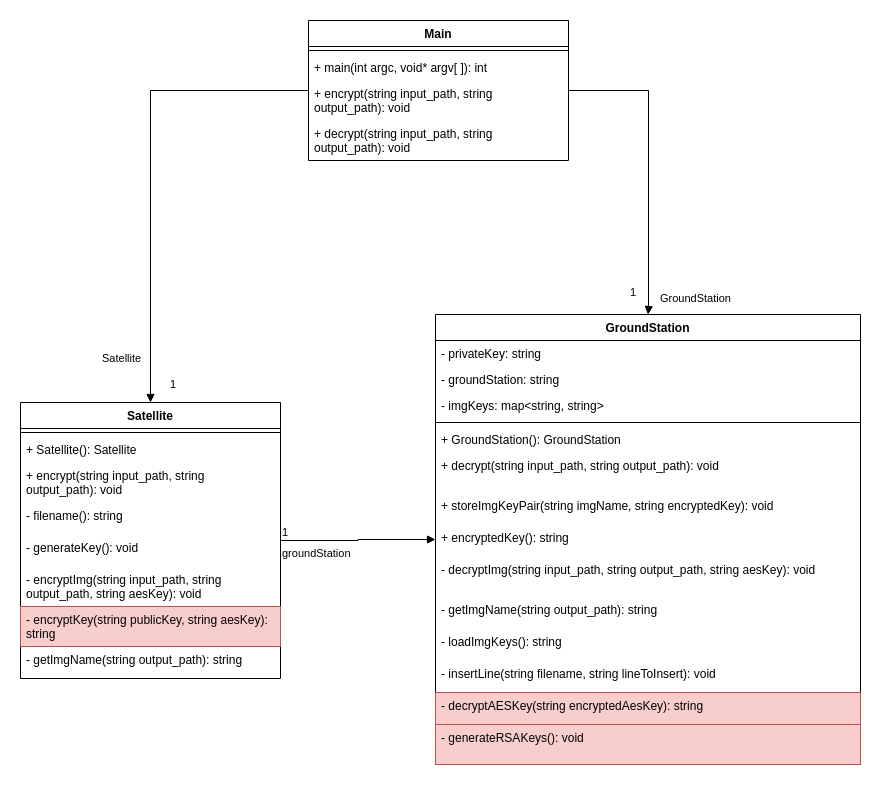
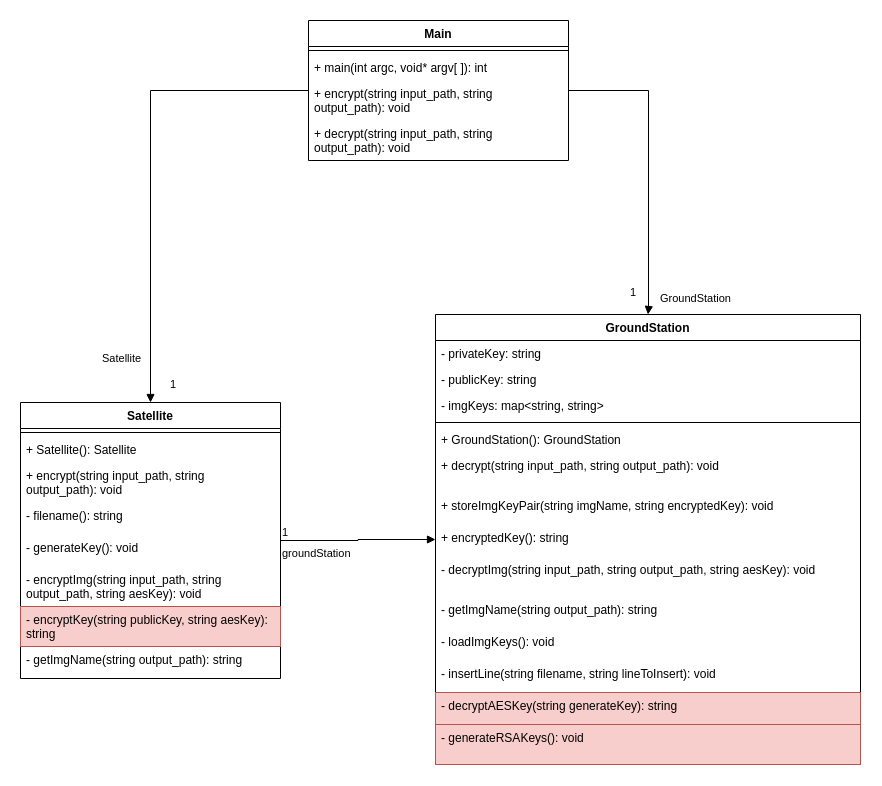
node "- groundStation: string": label "- groundStation: string" -> "- publicKey: string"
node "- loadImgKeys(): string": label "- loadImgKeys(): string" -> "- loadImgKeys(): void"
node "- decryptAESKey(string encryptedAesKey): string": label "- decryptAESKey(string encryptedAesKey): string" -> "- decryptAESKey(string generateKey): string"
